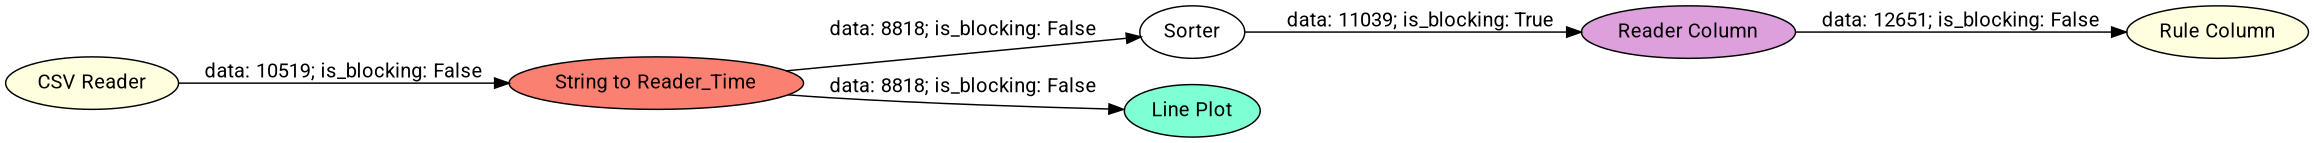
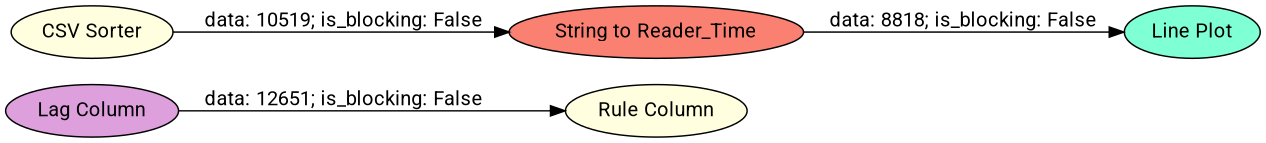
node "Sorter": removed
node "Reader Column": label "Reader Column" -> "Lag Column"
node "CSV Reader": label "CSV Reader" -> "CSV Sorter"
